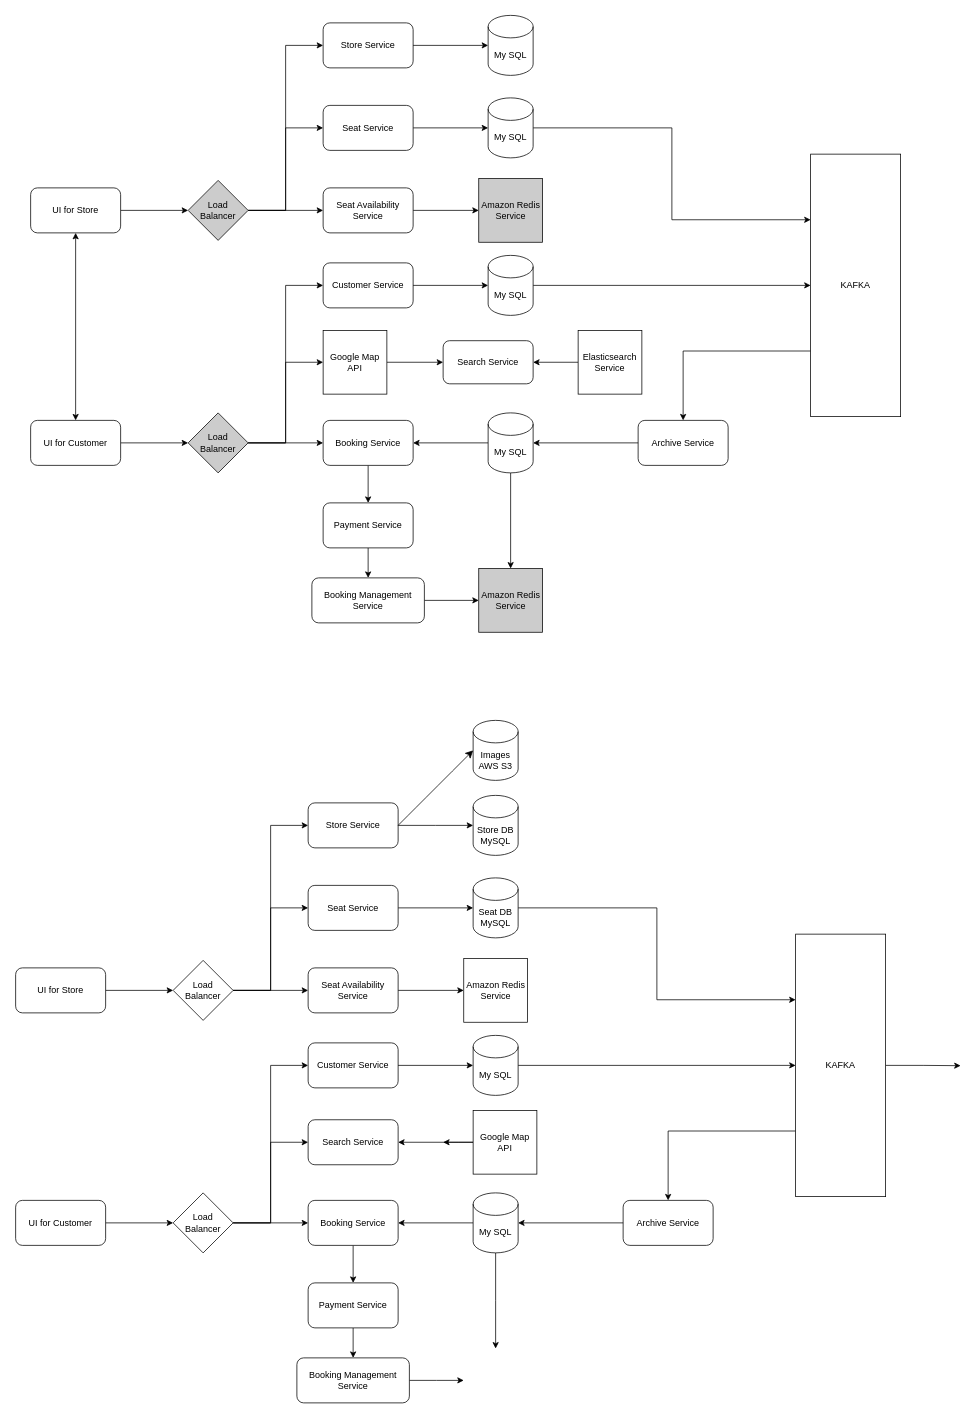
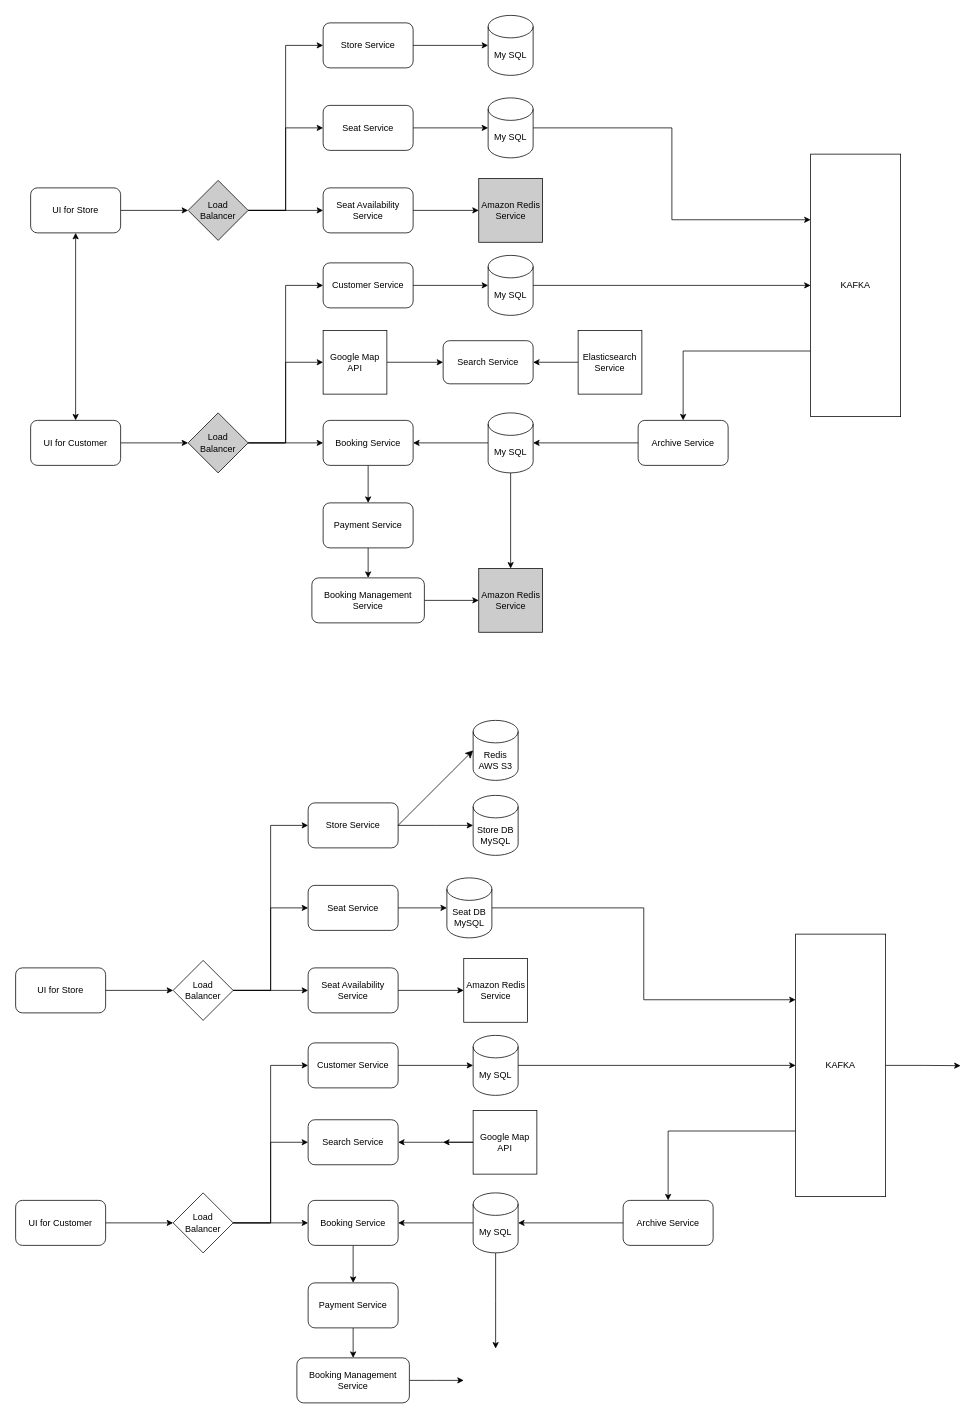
node "Images AWS S3": label "Images AWS S3" -> "Redis AWS S3"
node "Seat DB MySQL": moved (495, 908) -> (469, 908)
